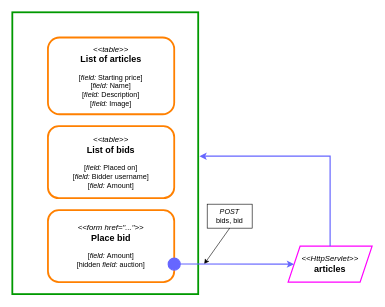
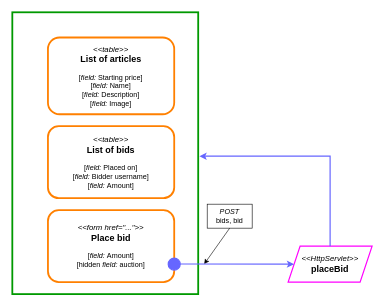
node "<<HttpServlet>> articles": label "<<HttpServlet>> articles" -> "<<HttpServlet>> placeBid"
